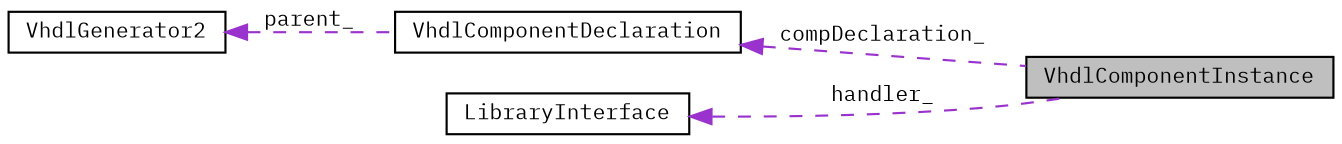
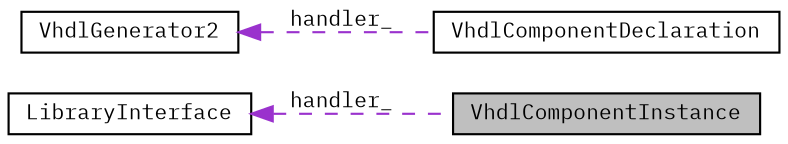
edge "VhdlComponentDeclaration" -> "VhdlGenerator2": label "parent_" -> "handler_"
edge "VhdlComponentInstance" -> "VhdlComponentDeclaration": removed, label "compDeclaration_"
